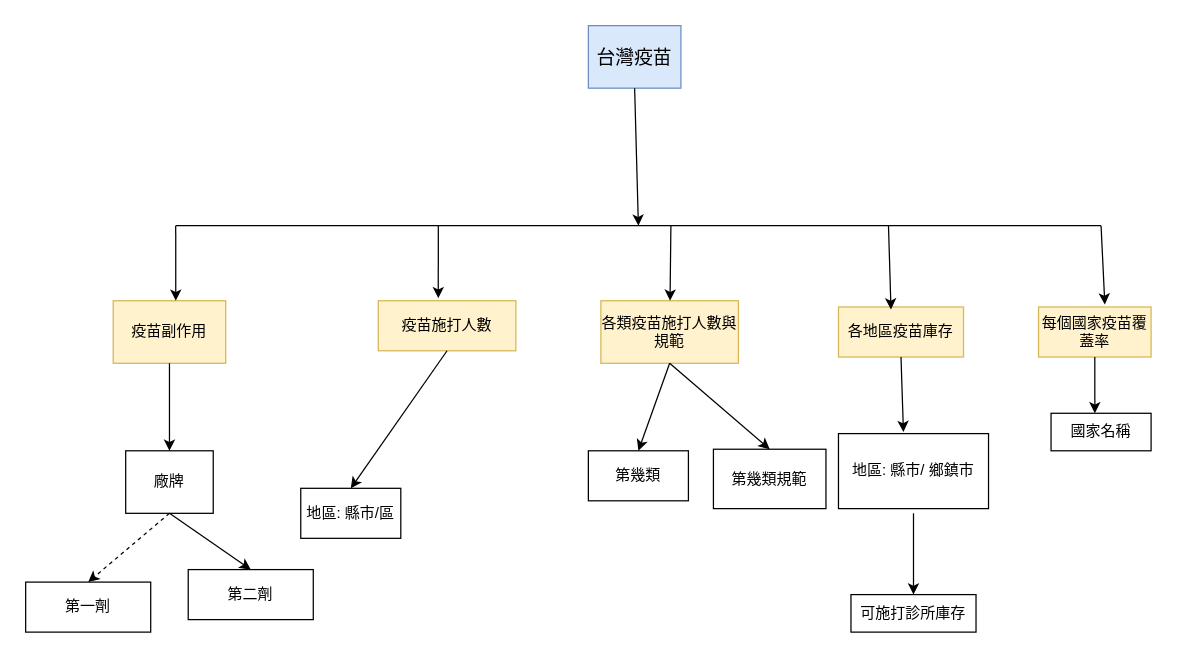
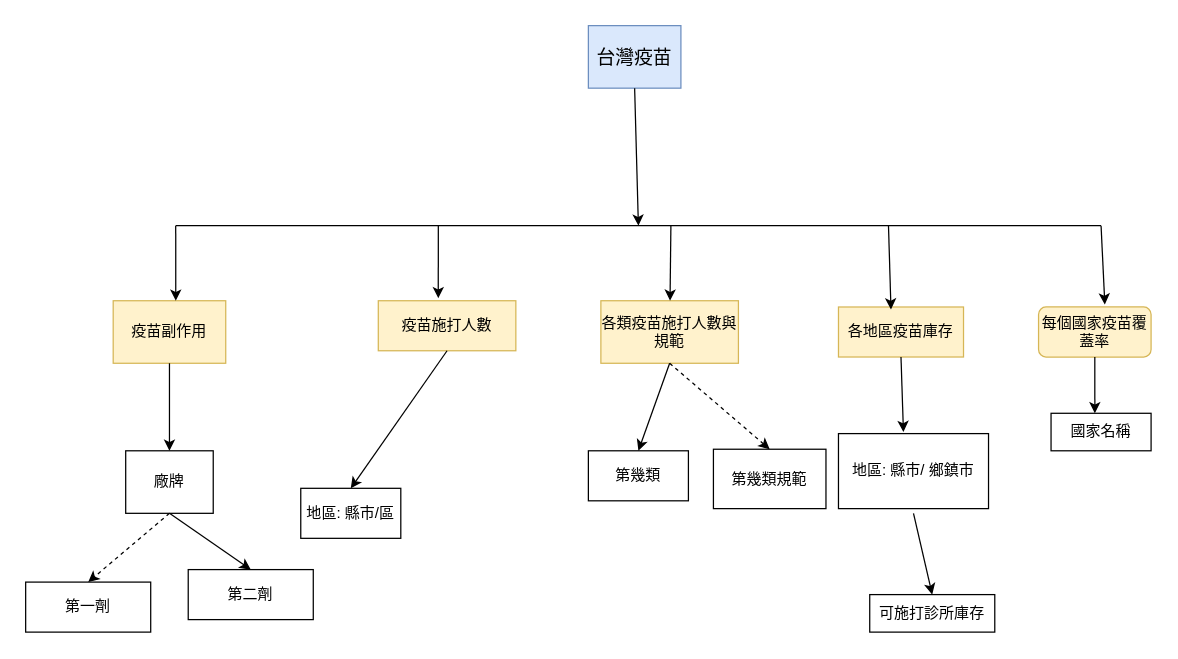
node "每個國家疫苗覆蓋率": shape rectangle -> rounded rectangle
edge "各類疫苗施打人數與規範" -> "第幾類規範": style solid -> dashed
node "可施打診所庫存": moved (913, 613) -> (932, 613)
